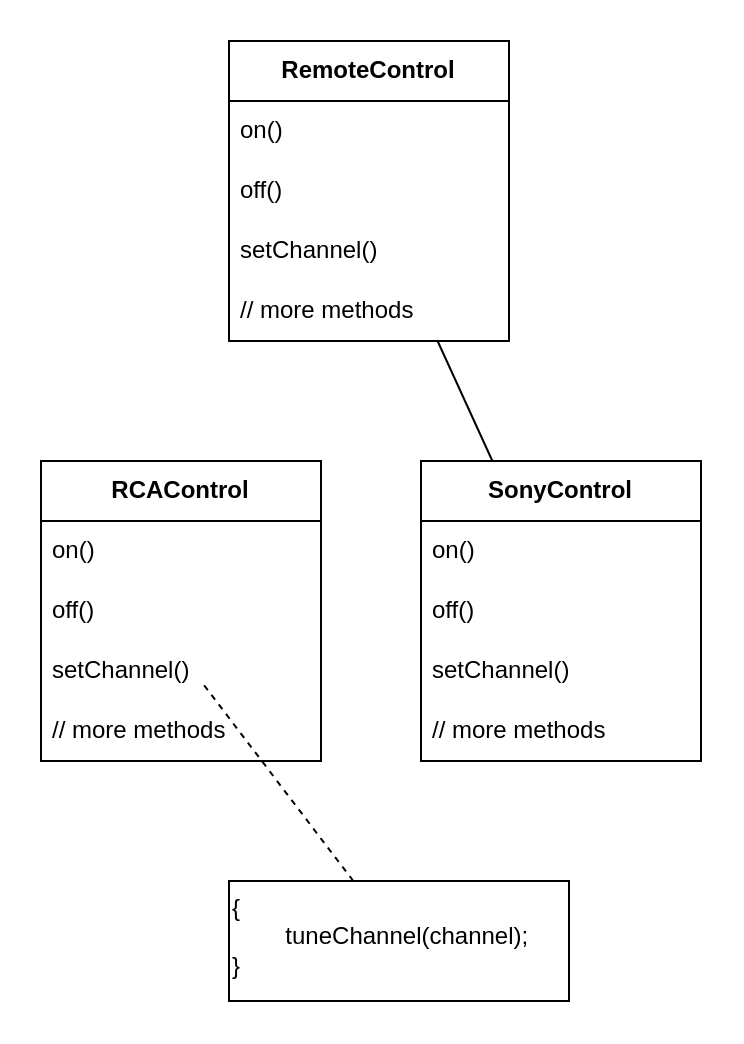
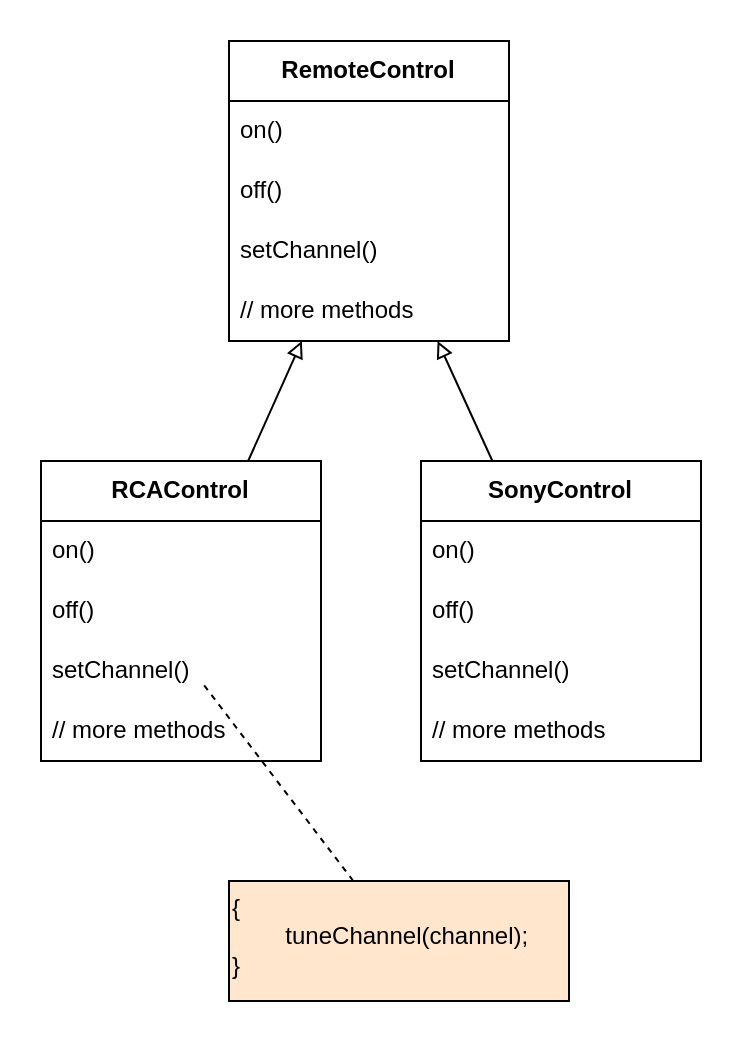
edge "RemoteControl" -- "SonyControl": arrowhead none -> block
edge "RCAControl" -> "RemoteControl": added
node "{ tuneChannel(channel); }": fillcolor #ffffff -> #ffe6cc
